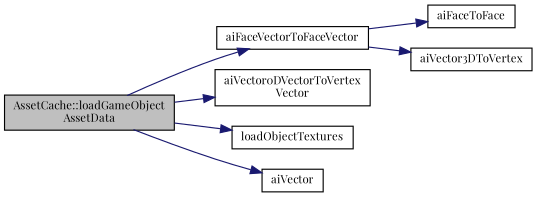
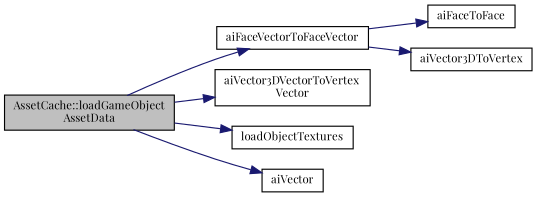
node "aiVector0DVectorToVertex Vector": label "aiVector0DVectorToVertex Vector" -> "aiVector3DVectorToVertex Vector"
